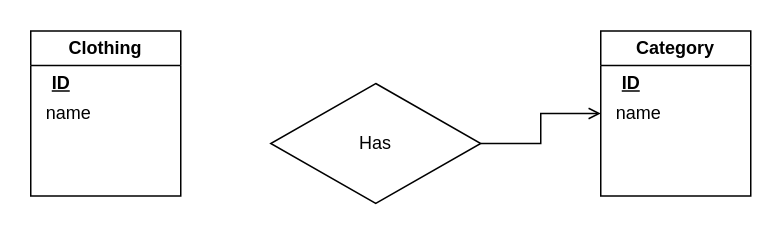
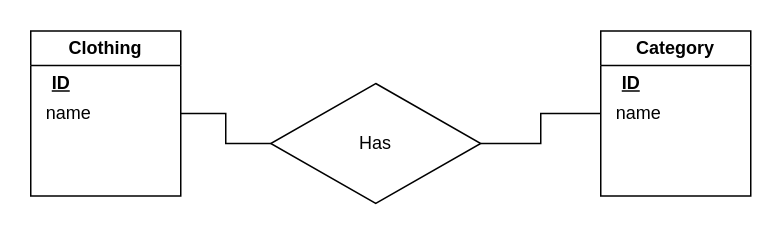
edge "Has" -> "Category": arrowhead open -> none
edge "Clothing" -- "Has": added
